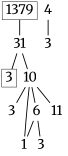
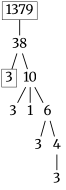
node "31": label "31" -> "38"
node "11": removed
edge "6" -- "1": now "6" -- "4"
